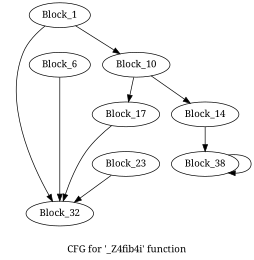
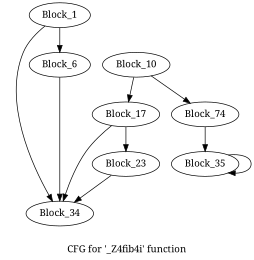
edge "Block_1" -> "Block_10": now "Block_1" -> "Block_6"
node "Block_14": label "Block_14" -> "Block_74"
edge "Block_17" -> "Block_23": added
node "Block_38": label "Block_38" -> "Block_35"
node "Block_32": label "Block_32" -> "Block_34"
